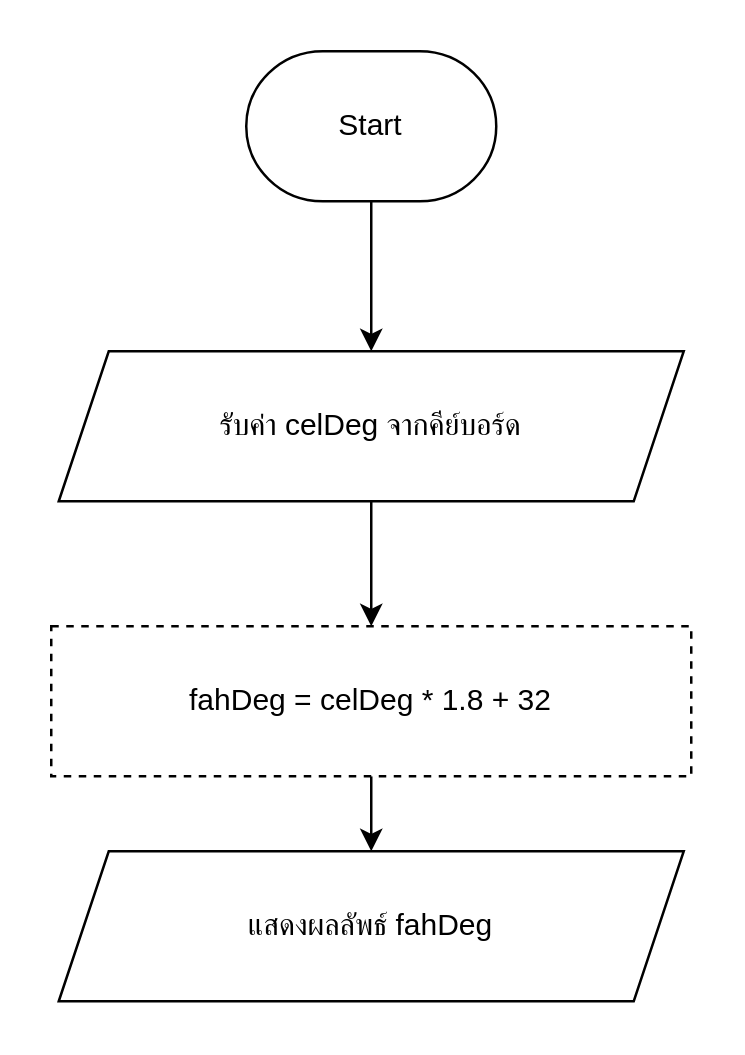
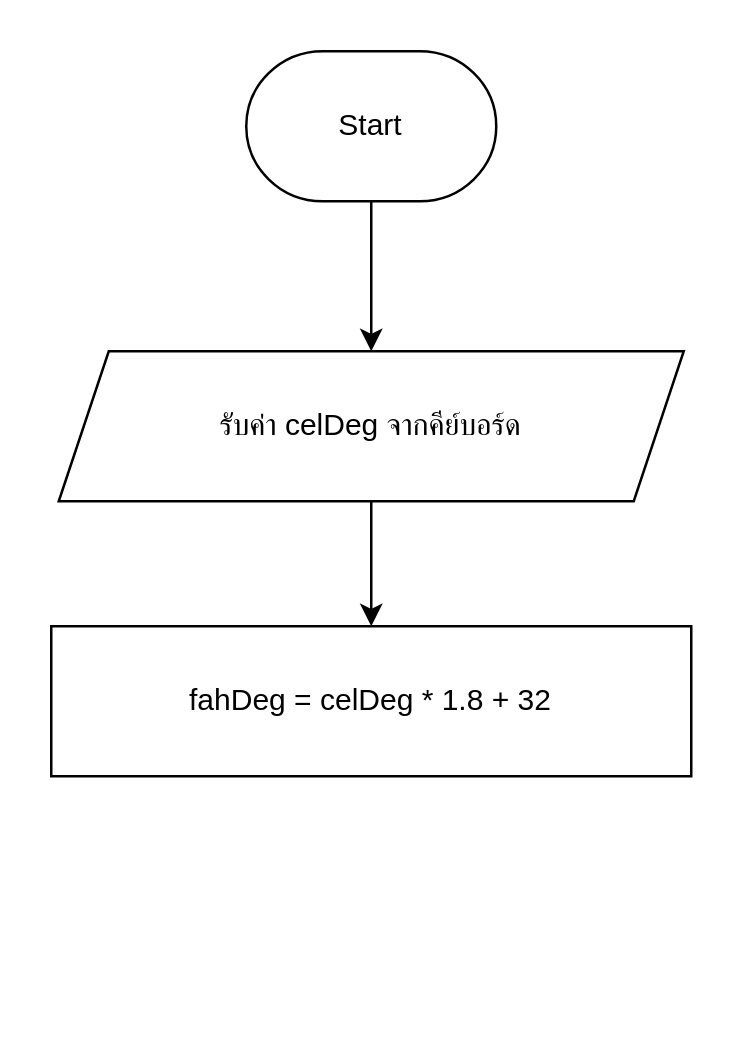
node "fahDeg = celDeg * 1.8 + 32": style dashed -> solid
edge "fahDeg = celDeg * 1.8 + 32" -> "แสดงผลลัพธ์ fahDeg": removed
node "แสดงผลลัพธ์ fahDeg": removed
